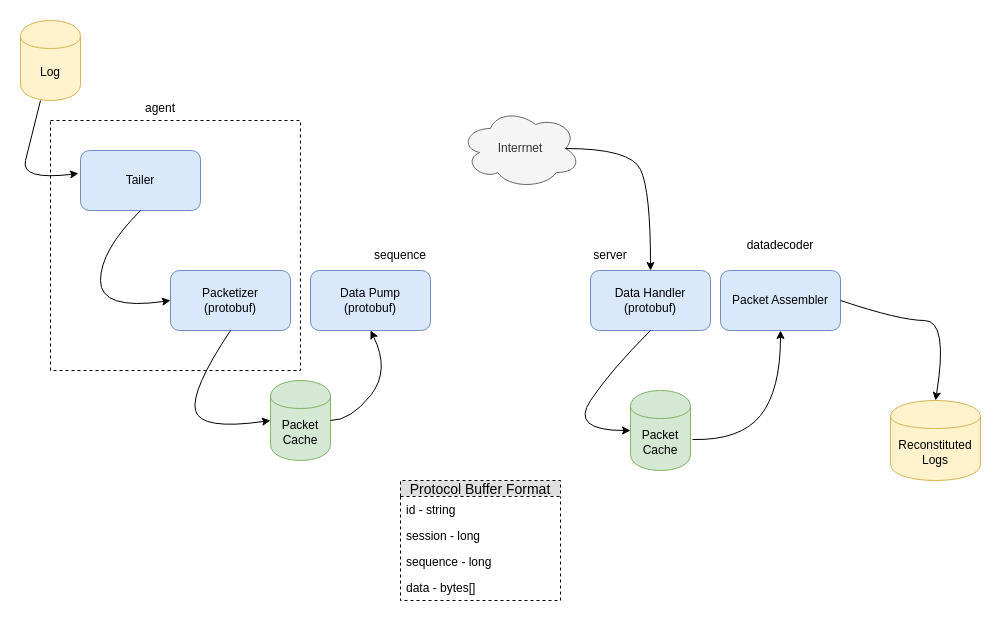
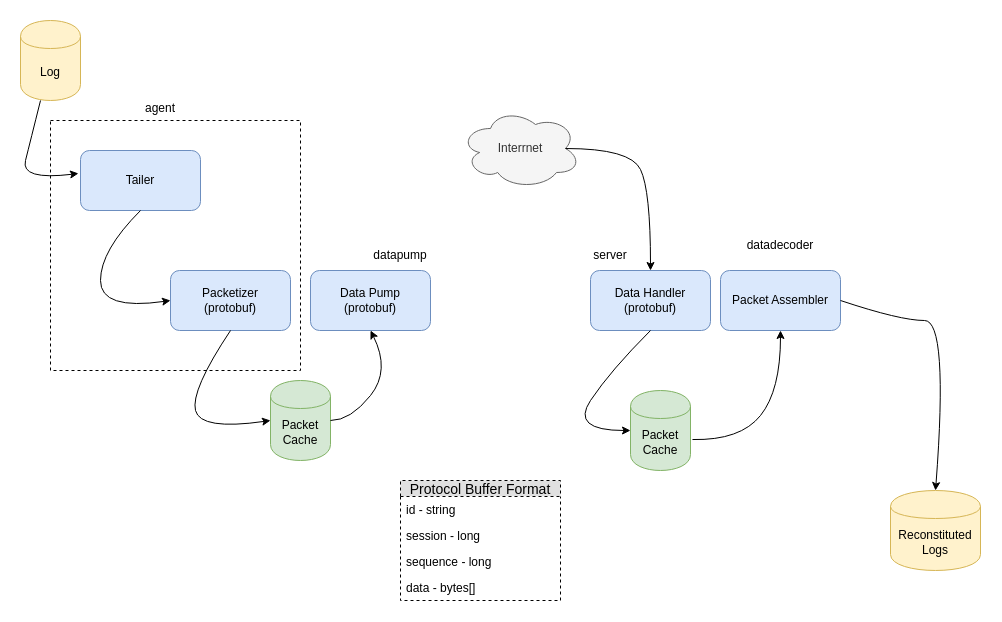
node "sequence": label "sequence" -> "datapump"
node "Reconstituted Logs": moved (936, 441) -> (936, 531)
